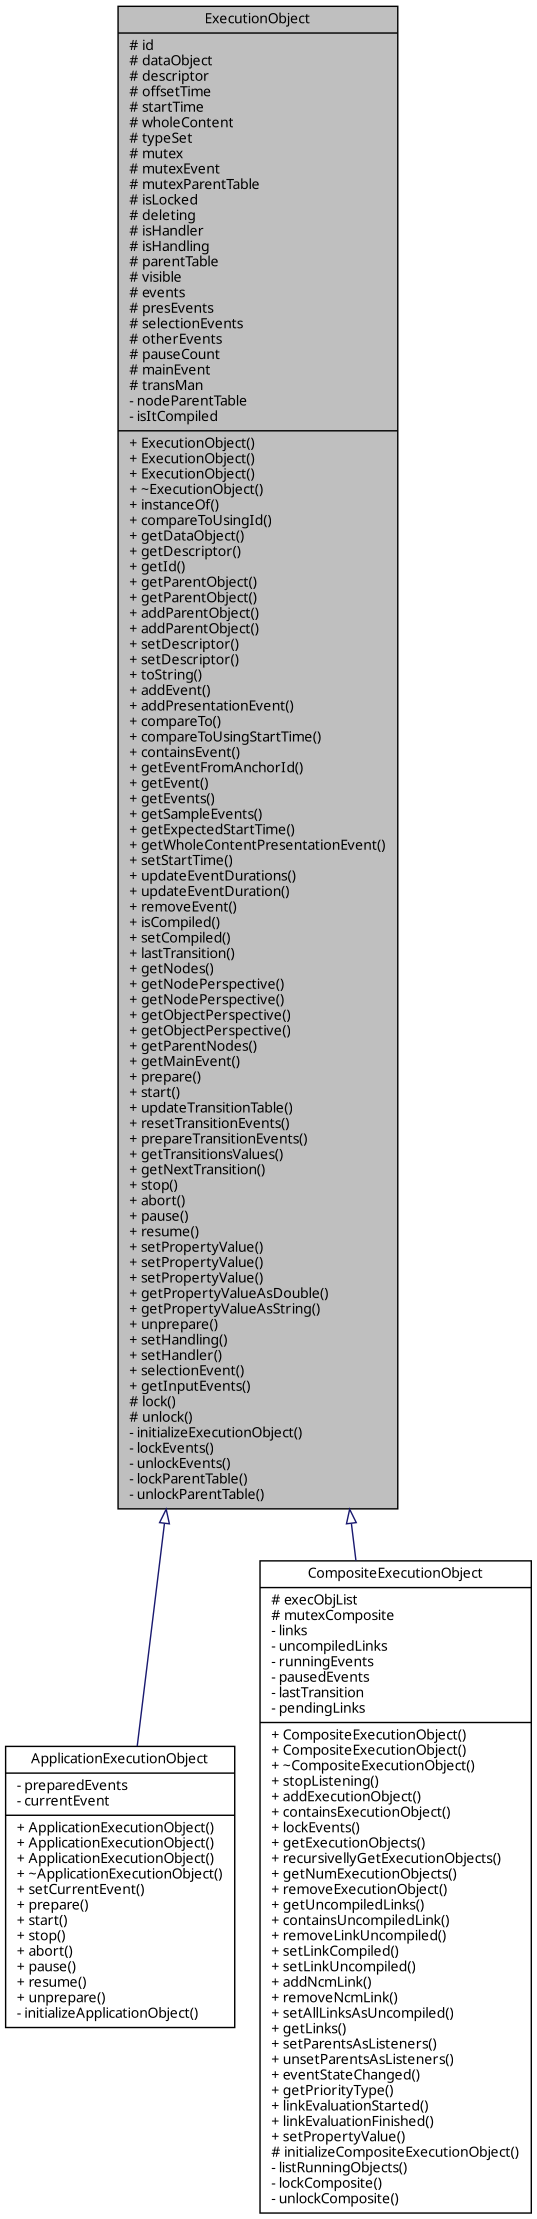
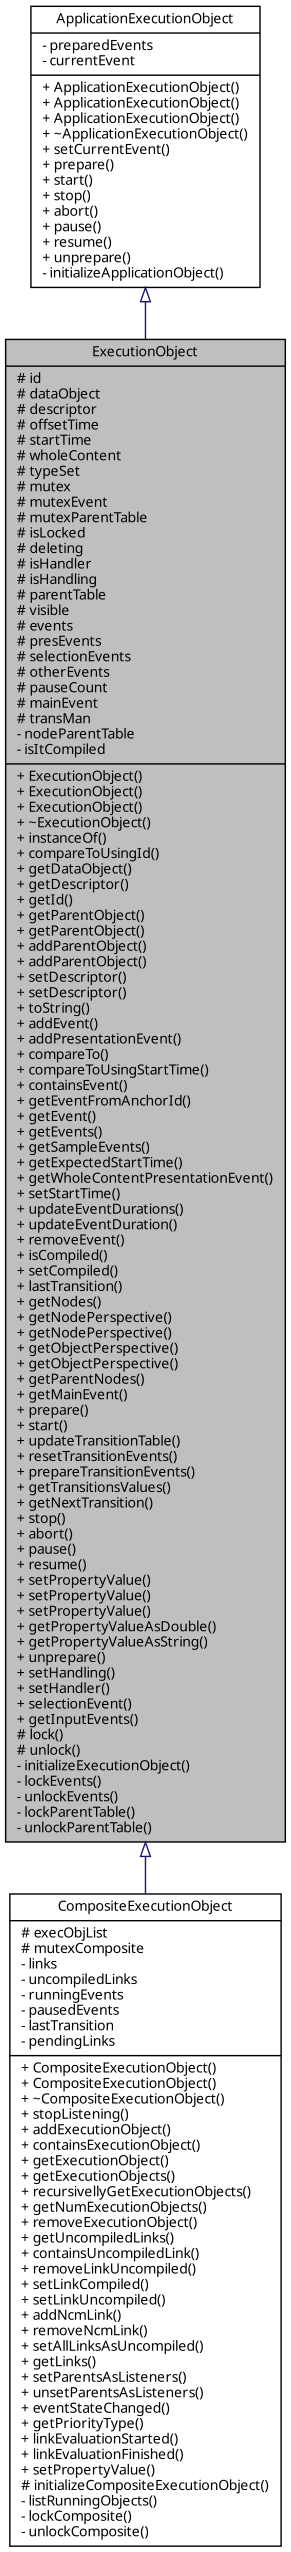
edge "ApplicationExecutionObject" -> "ExecutionObject": reversed
node "CompositeExecutionObject": text "+ lockEvents()" -> "+ getExecutionObject()"
